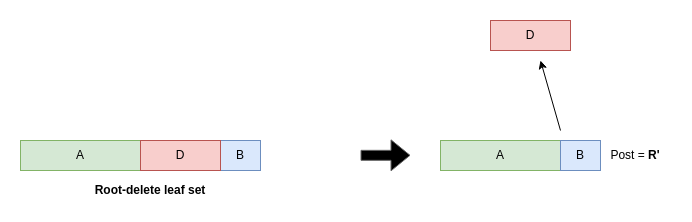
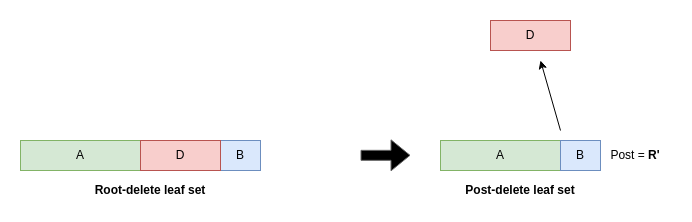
node "Post-delete leaf set": added
